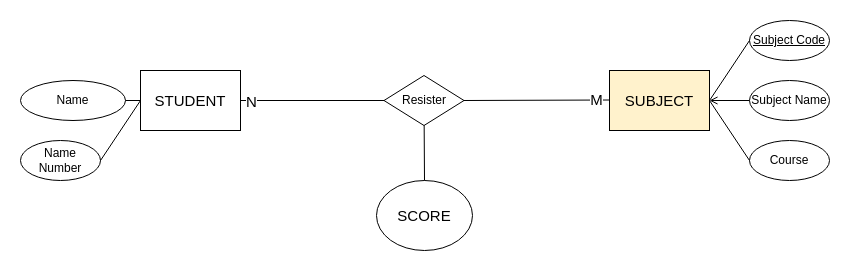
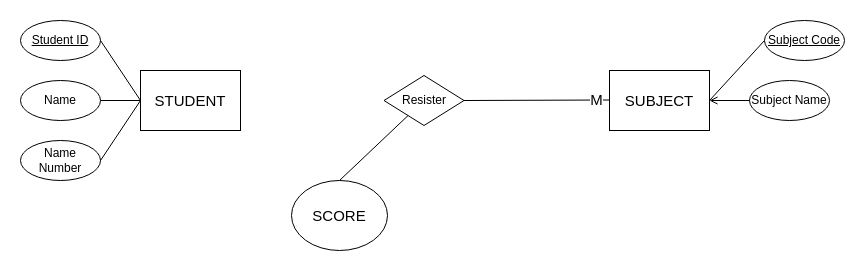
node "Student ID": added
node "Subject Code": moved (790, 41) -> (805, 41)
edge "Student ID" -- "STUDENT": added
node "Name": size 105x40 -> 80x40
edge "STUDENT" -- "Resister": removed, label "N"
node "SUBJECT": fillcolor #fff2cc -> #ffffff
edge "SUBJECT" -- "Course": removed
node "Course": removed
node "SCORE": moved (425, 216) -> (340, 216)
